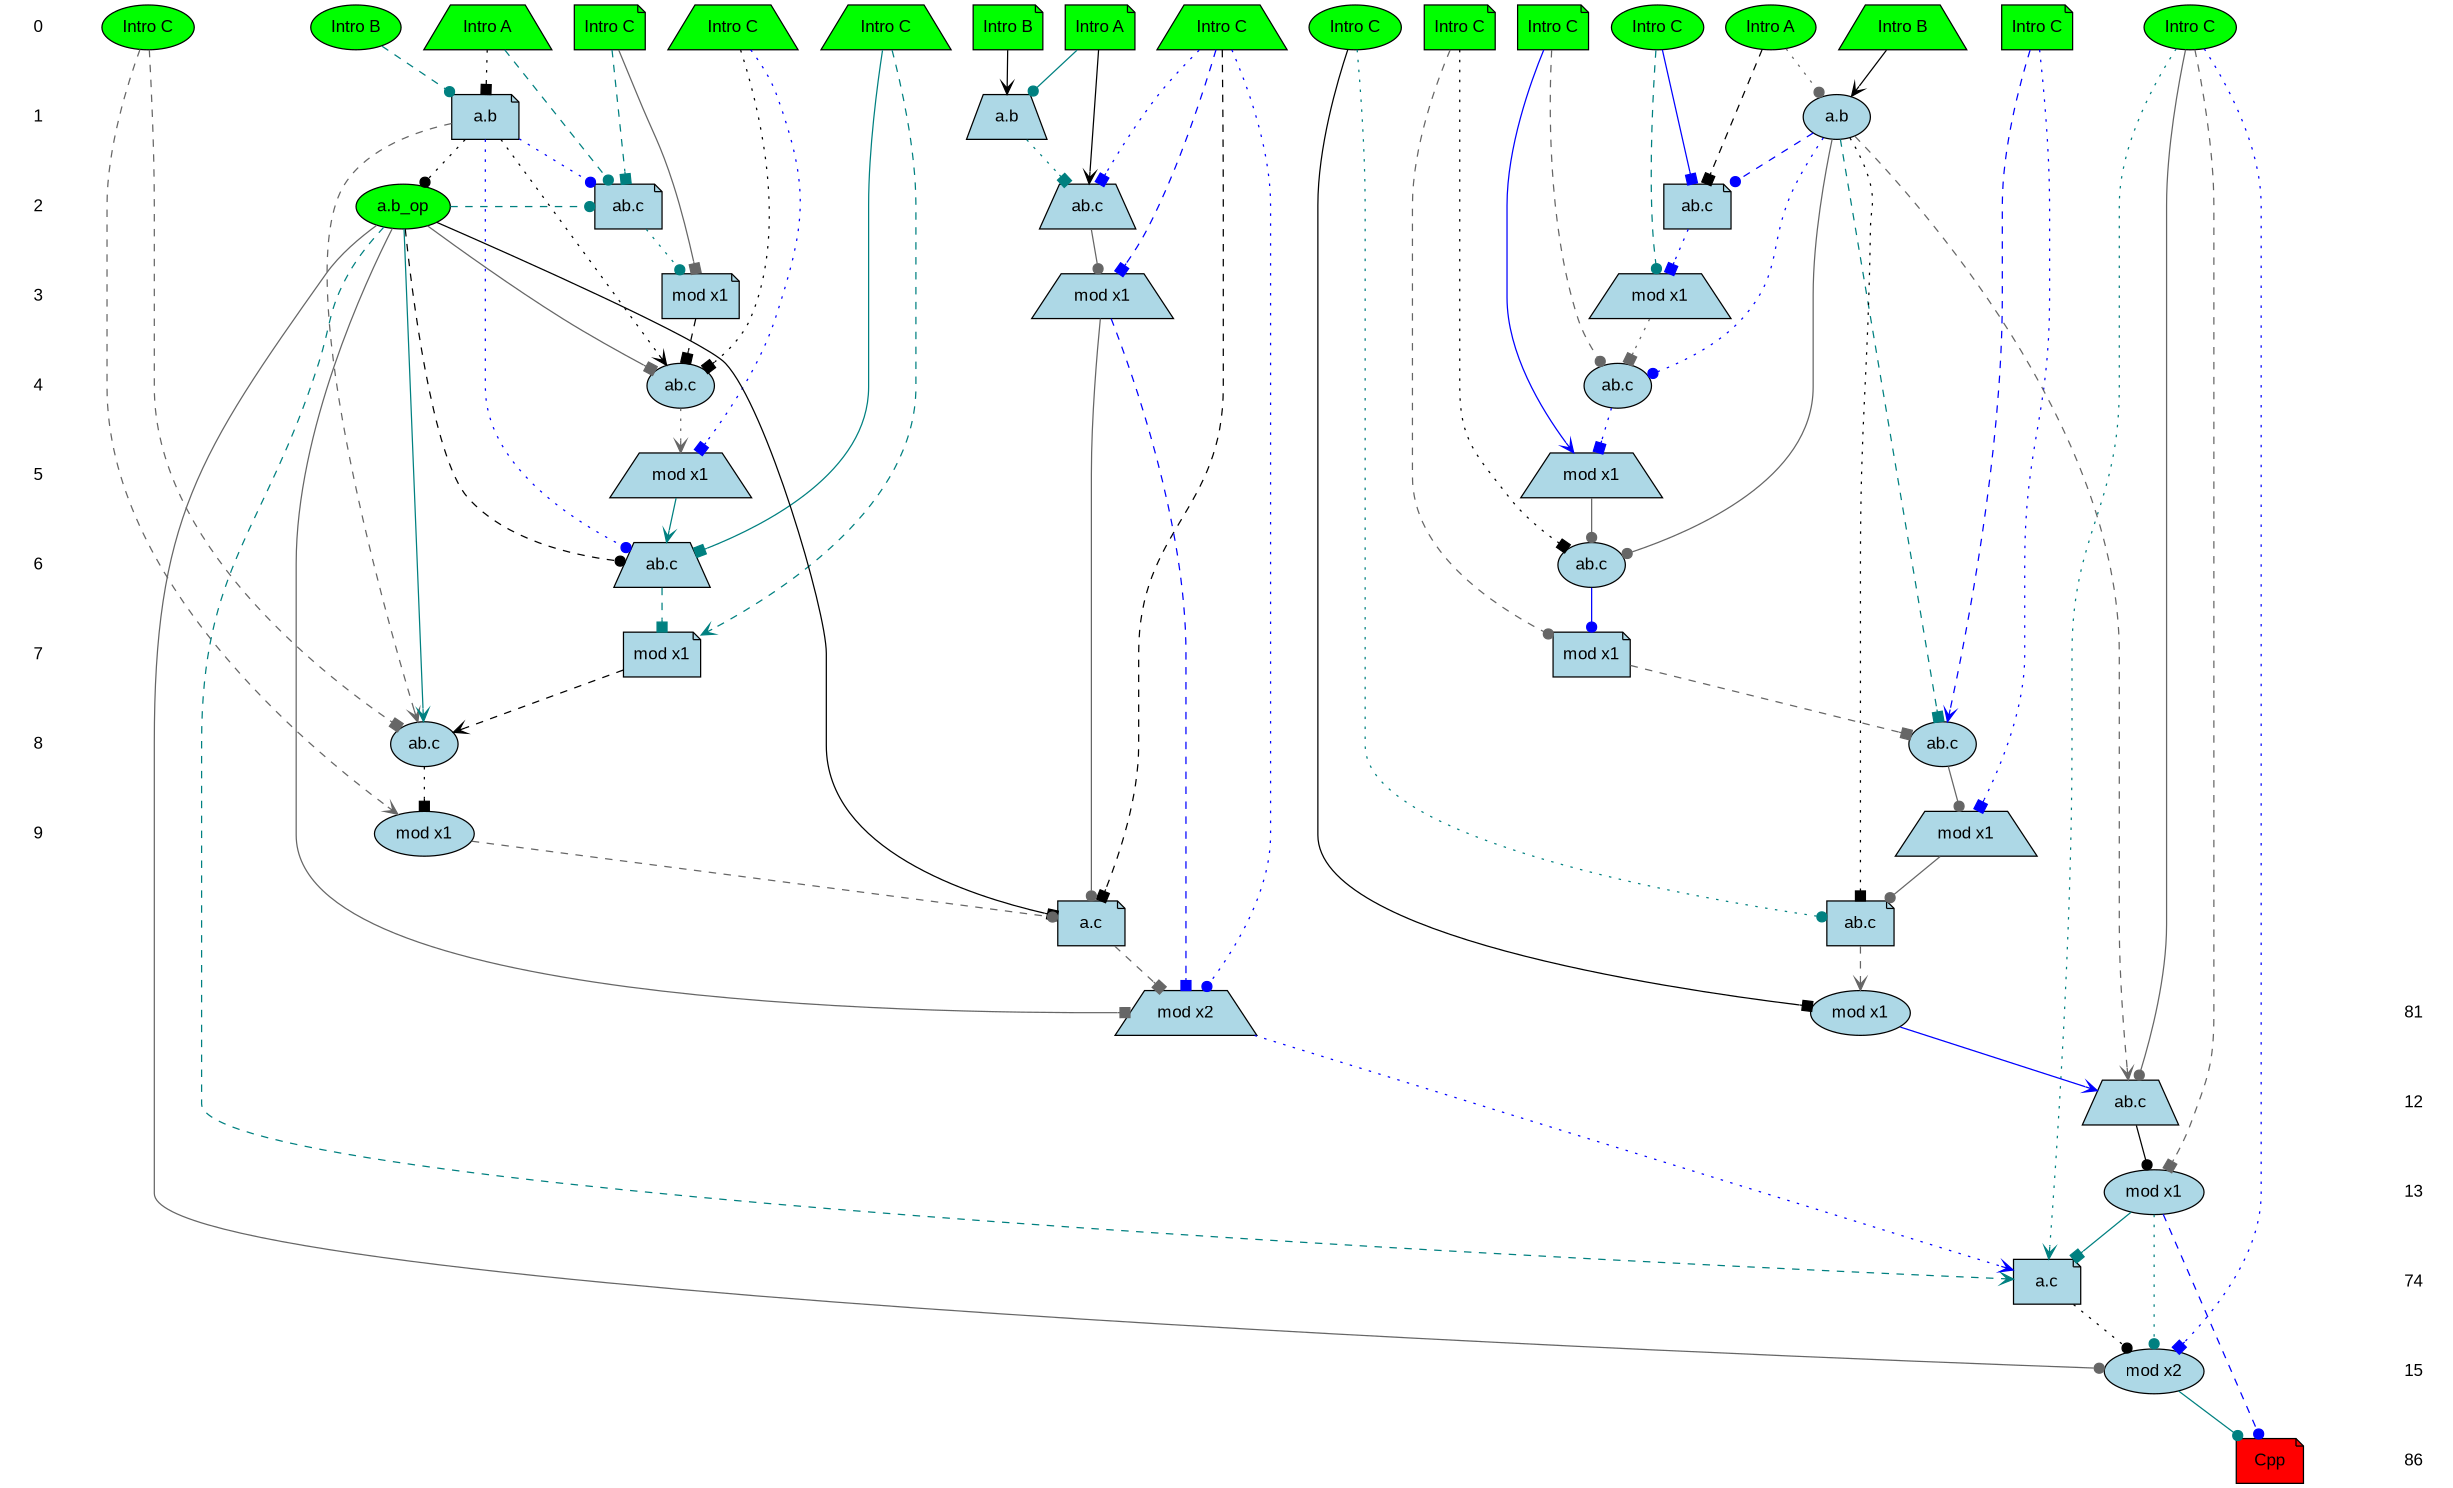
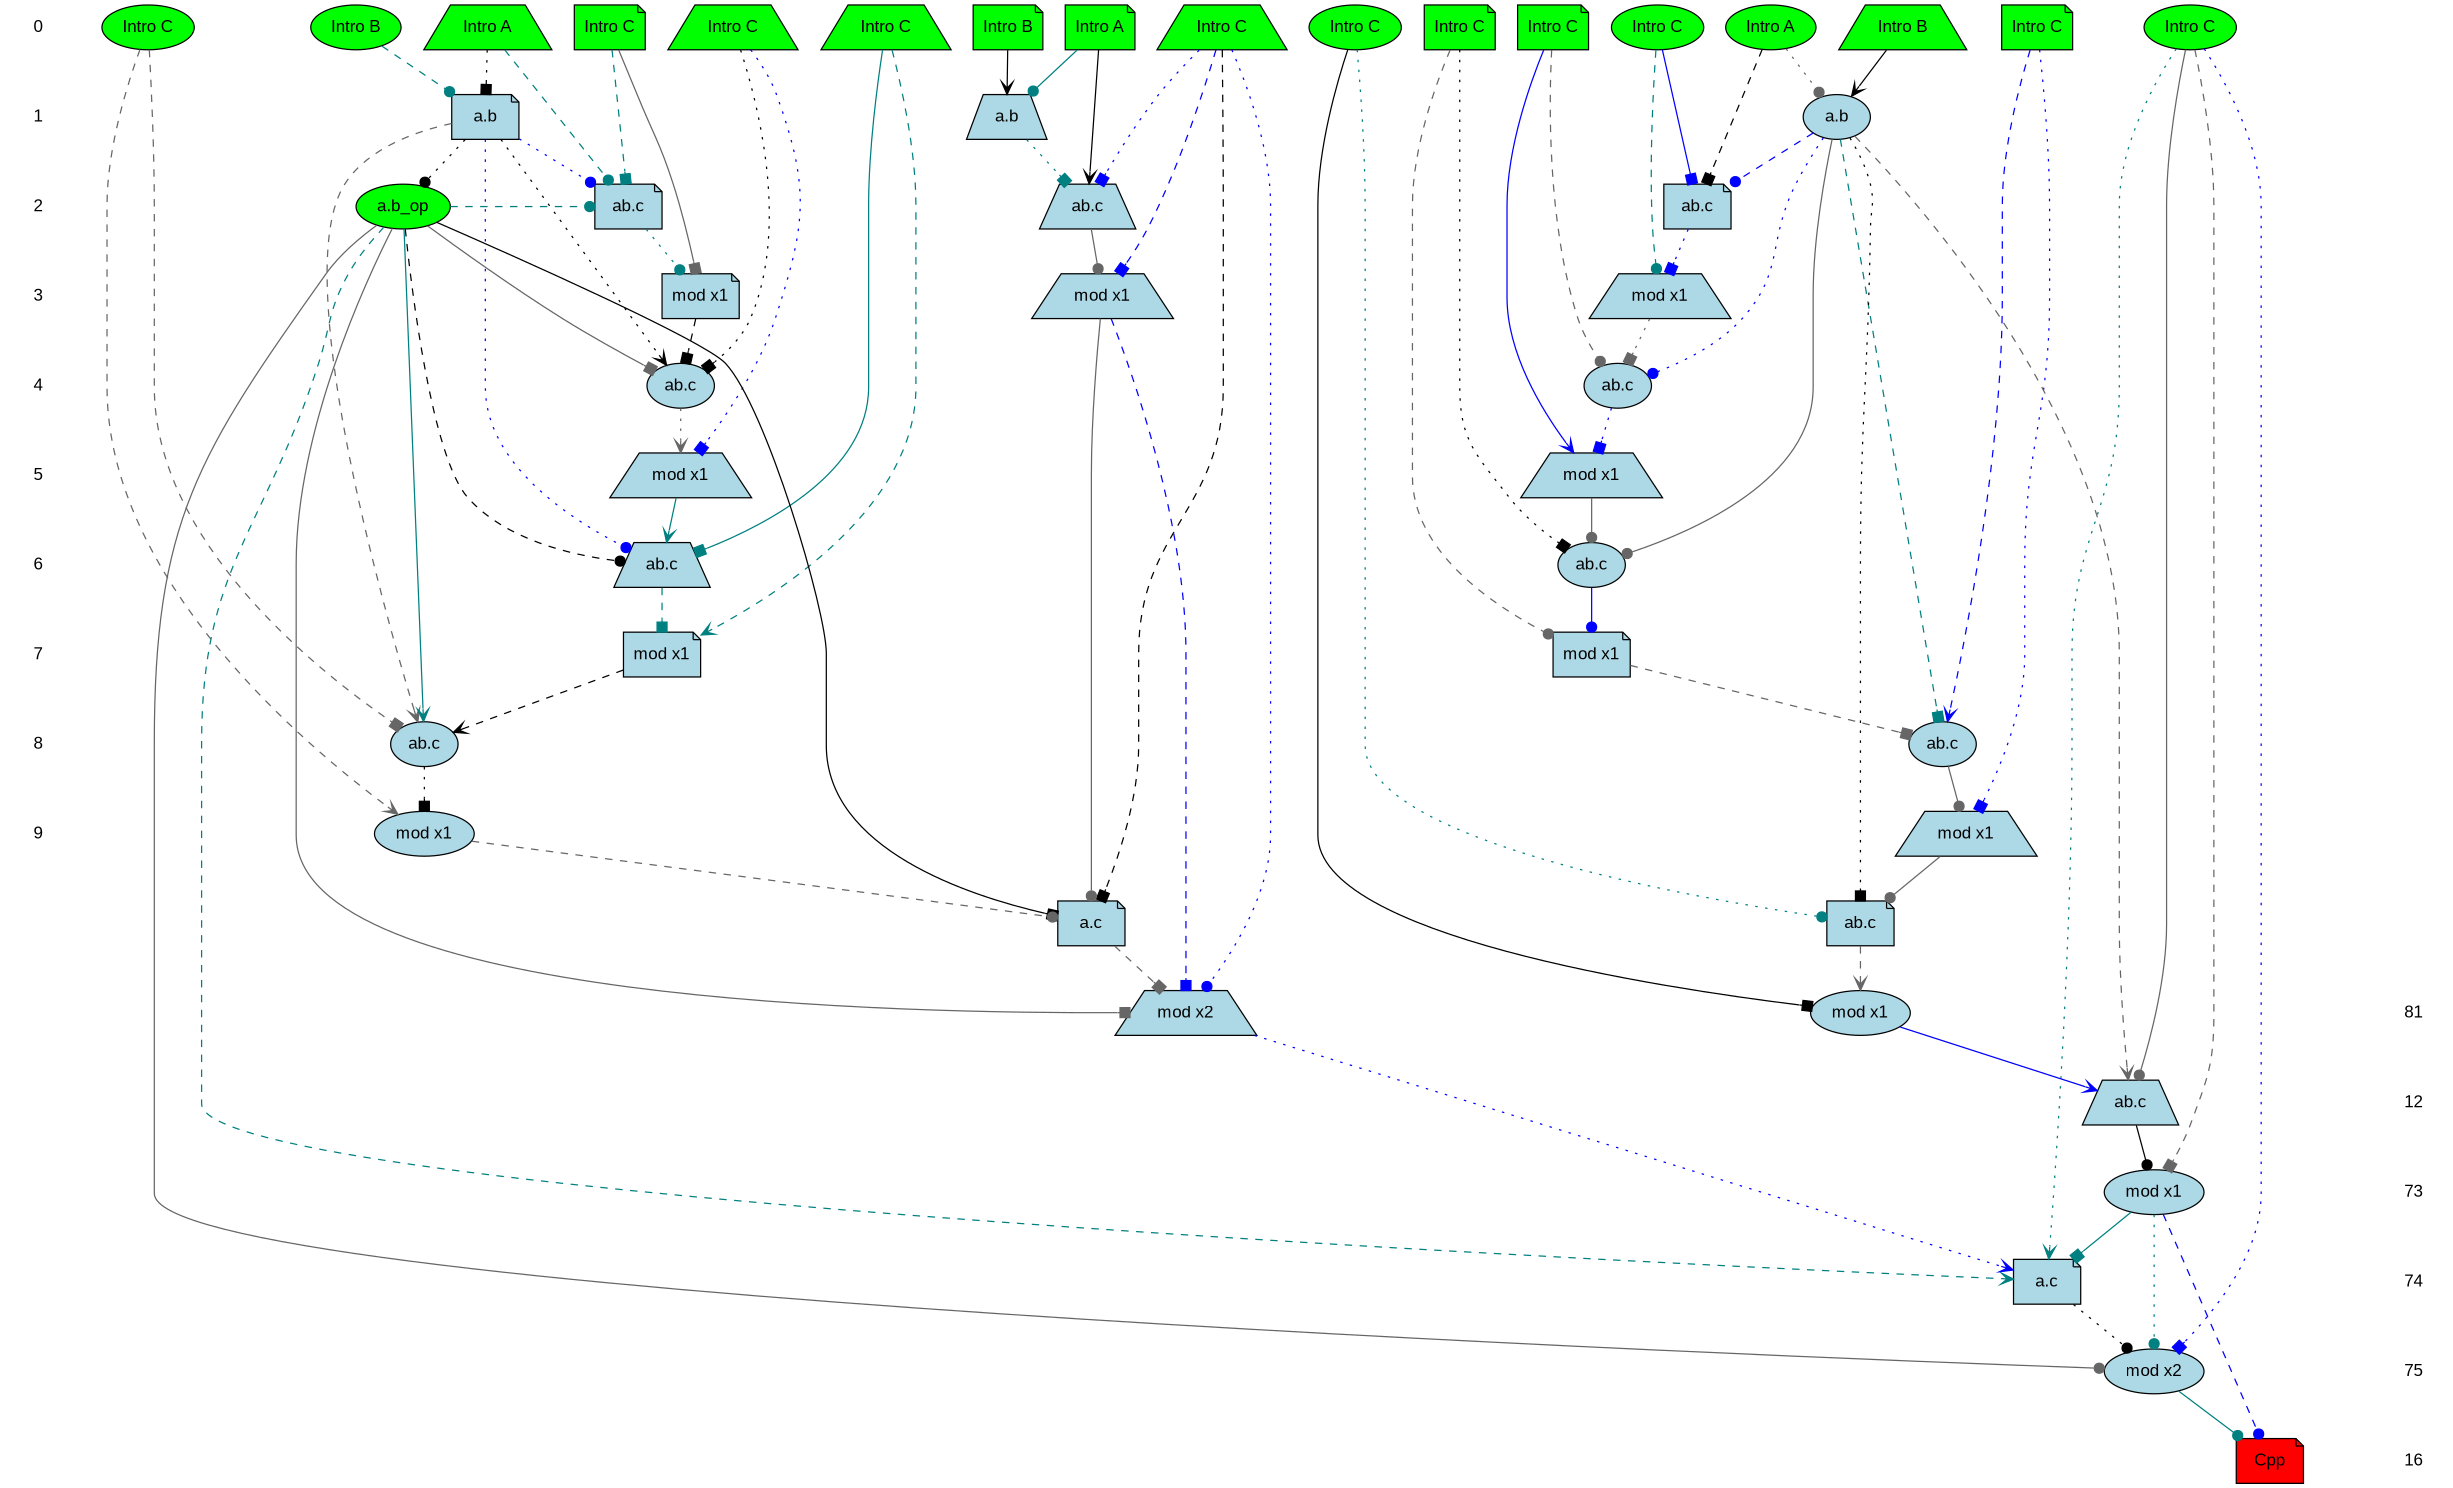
node "13": label "13" -> "73"
node "15": label "15" -> "75"
node "86": label "86" -> "16"
